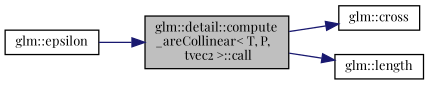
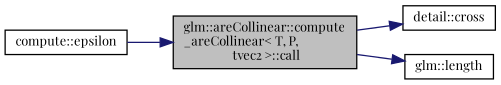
node "glm::cross": label "glm::cross" -> "detail::cross"
node "glm::epsilon": label "glm::epsilon" -> "compute::epsilon"
node "glm::detail::compute _areCollinear< T, P, tvec2 >::call": label "glm::detail::compute _areCollinear< T, P, tvec2 >::call" -> "glm::areCollinear::compute _areCollinear< T, P, tvec2 >::call"
